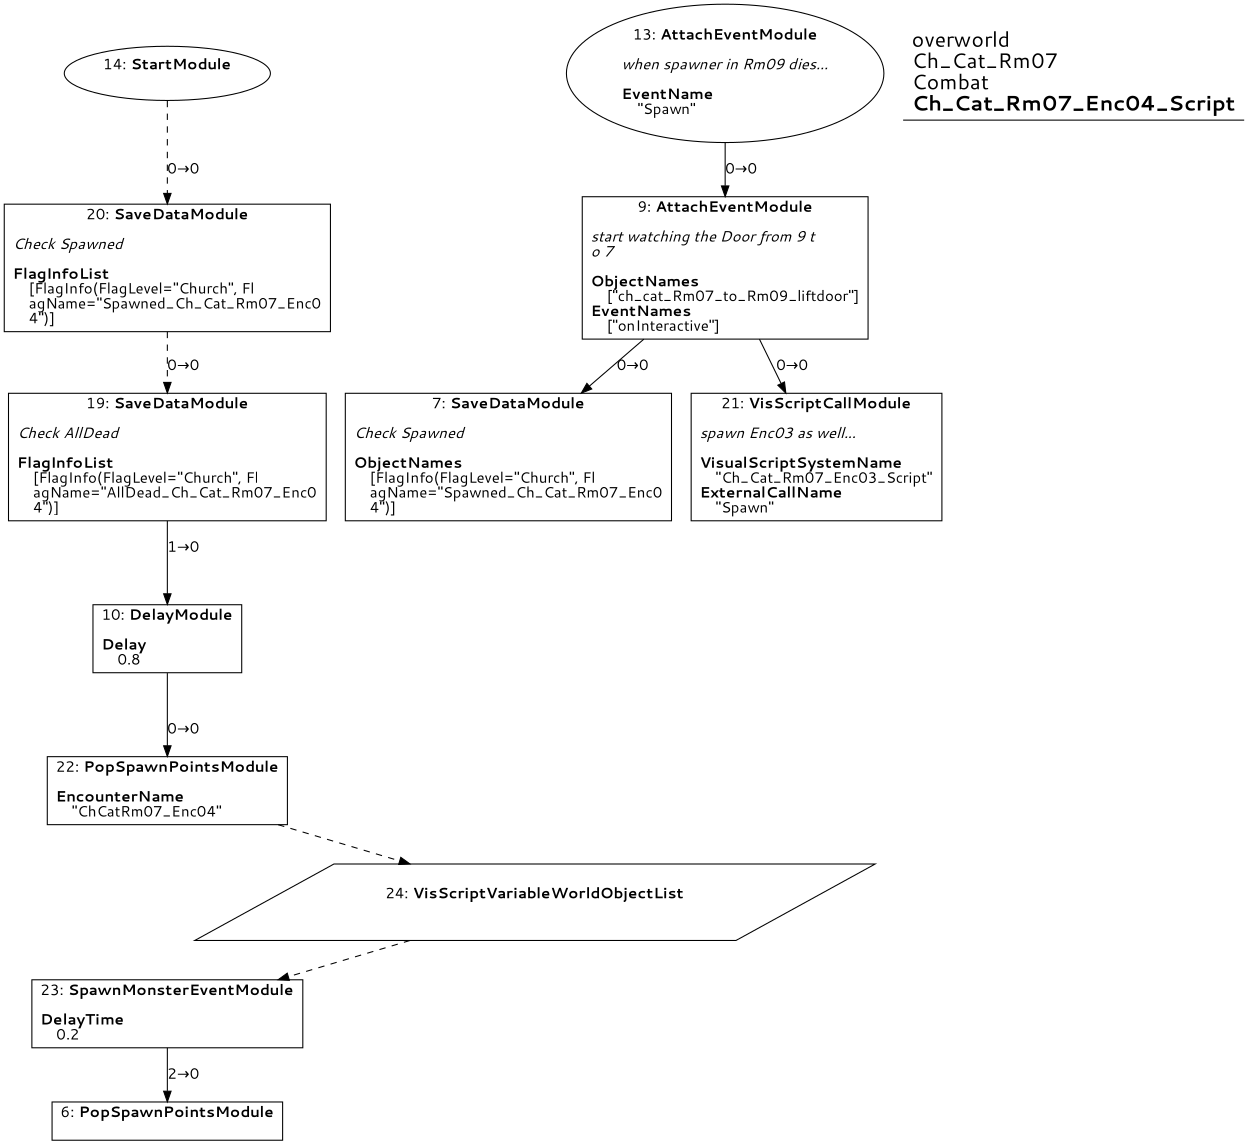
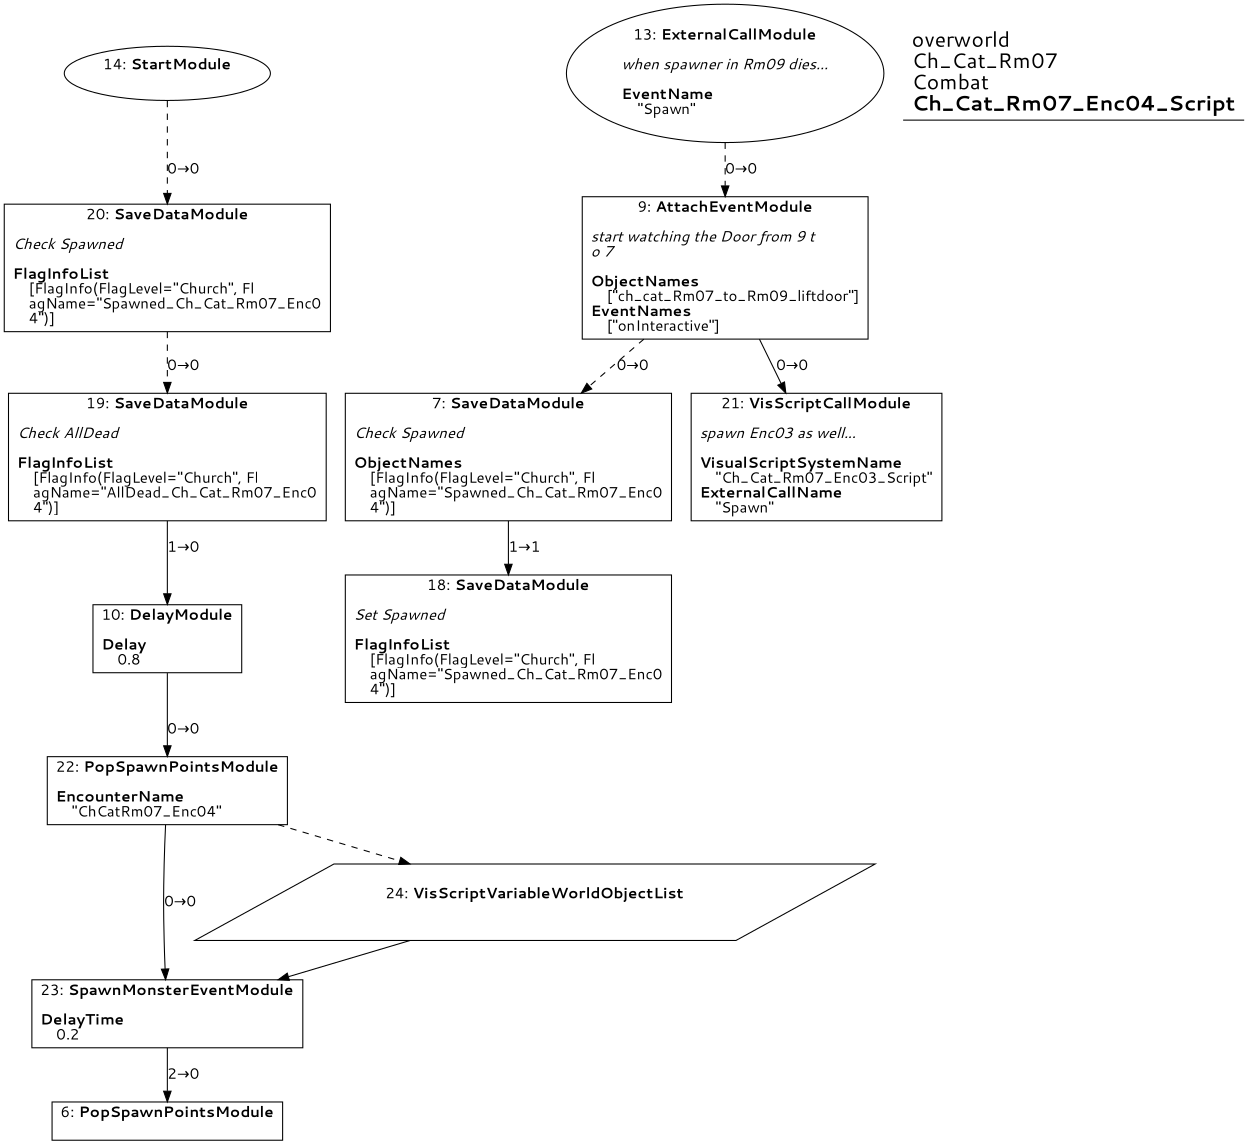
node "13:": text "AttachEventModule" -> "ExternalCallModule"
edge "13:" -> "9:": style solid -> dashed
edge "9:" -> "7:": style solid -> dashed
node "18:": added
edge "22:" -> "23:": added, label "0→0"
edge "24:" -> "23:": style dashed -> solid
